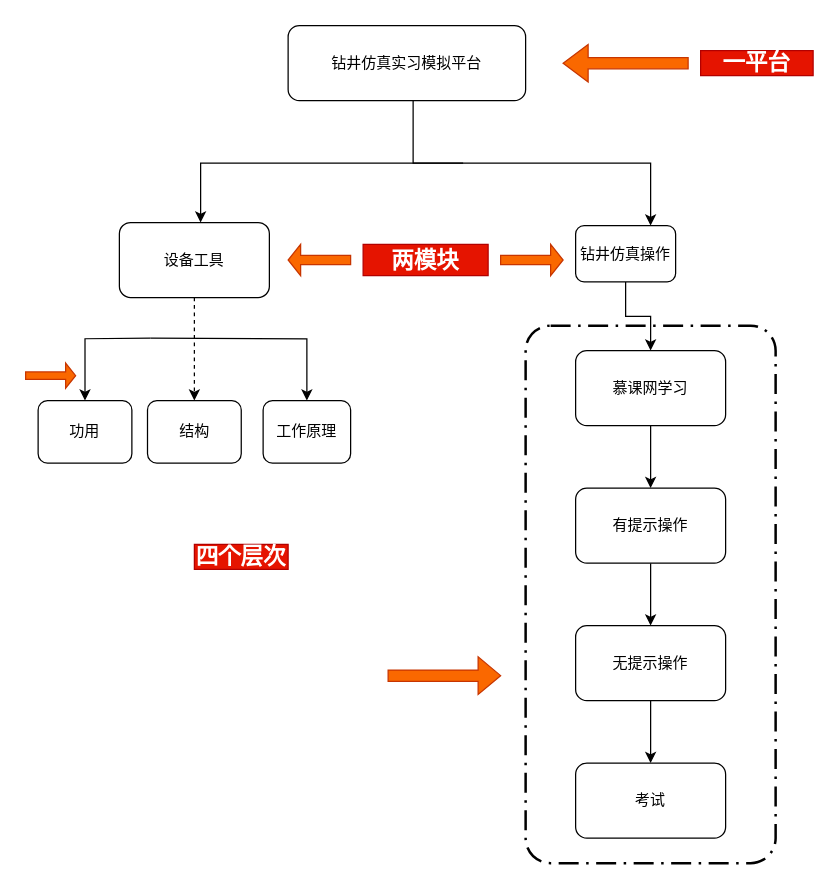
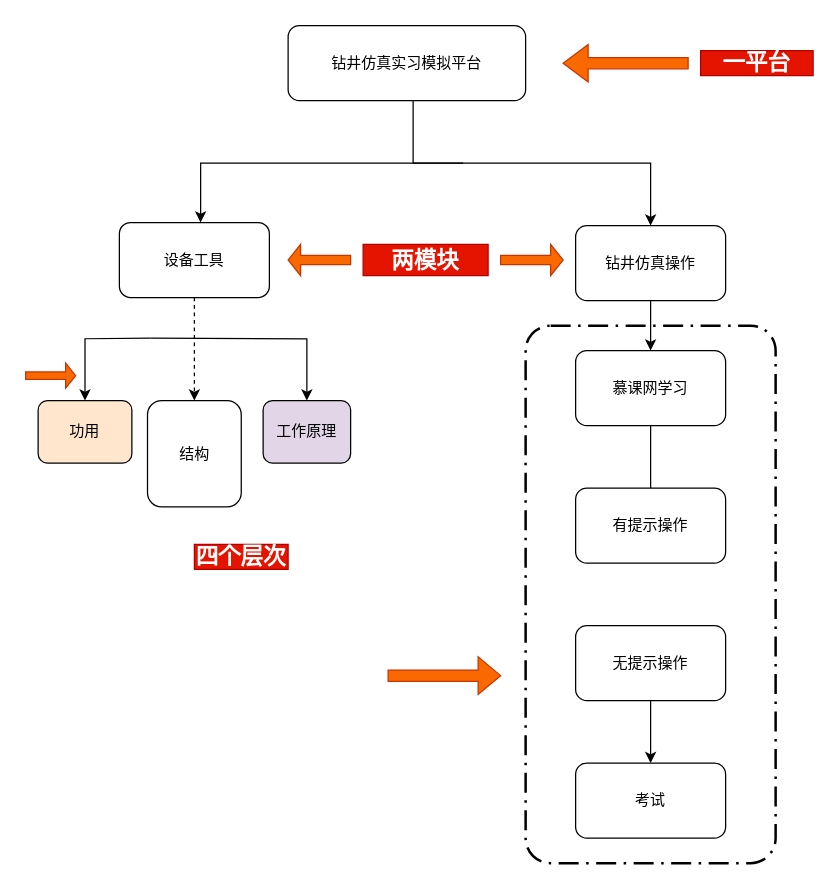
node "钻井仿真操作": size 100x56 -> 150x75
node "功用": fillcolor #ffffff -> #ffe6cc
node "结构": size 94x63 -> 94x106
node "工作原理": fillcolor #ffffff -> #e1d5e7
edge "慕课网学习" -> "有提示操作": arrowhead classic -> none
edge "有提示操作" -> "无提示操作": removed
